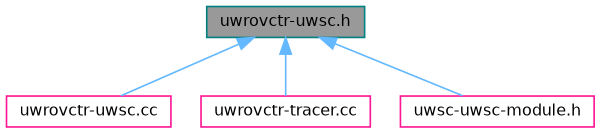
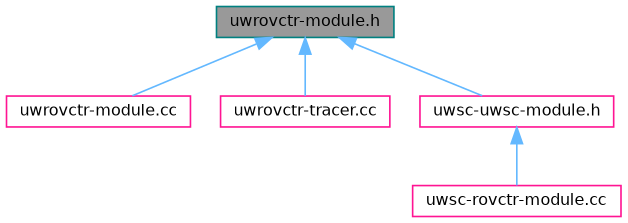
node "uwrovctr-uwsc.h": label "uwrovctr-uwsc.h" -> "uwrovctr-module.h"
node "uwrovctr-uwsc.cc": label "uwrovctr-uwsc.cc" -> "uwrovctr-module.cc"
node "uwsc-rovctr-module.cc": added
